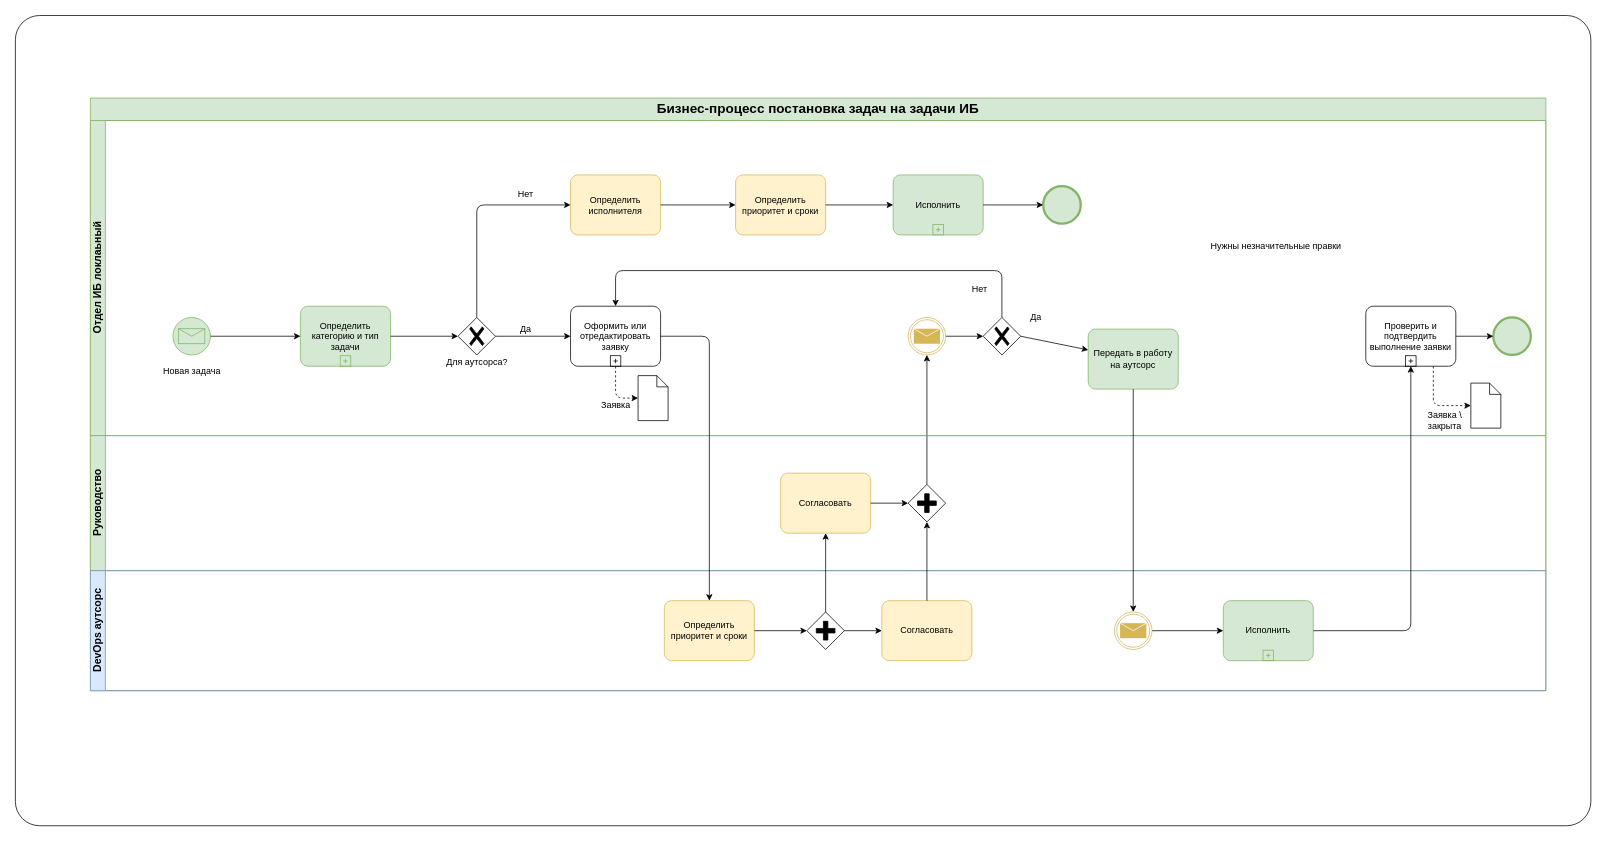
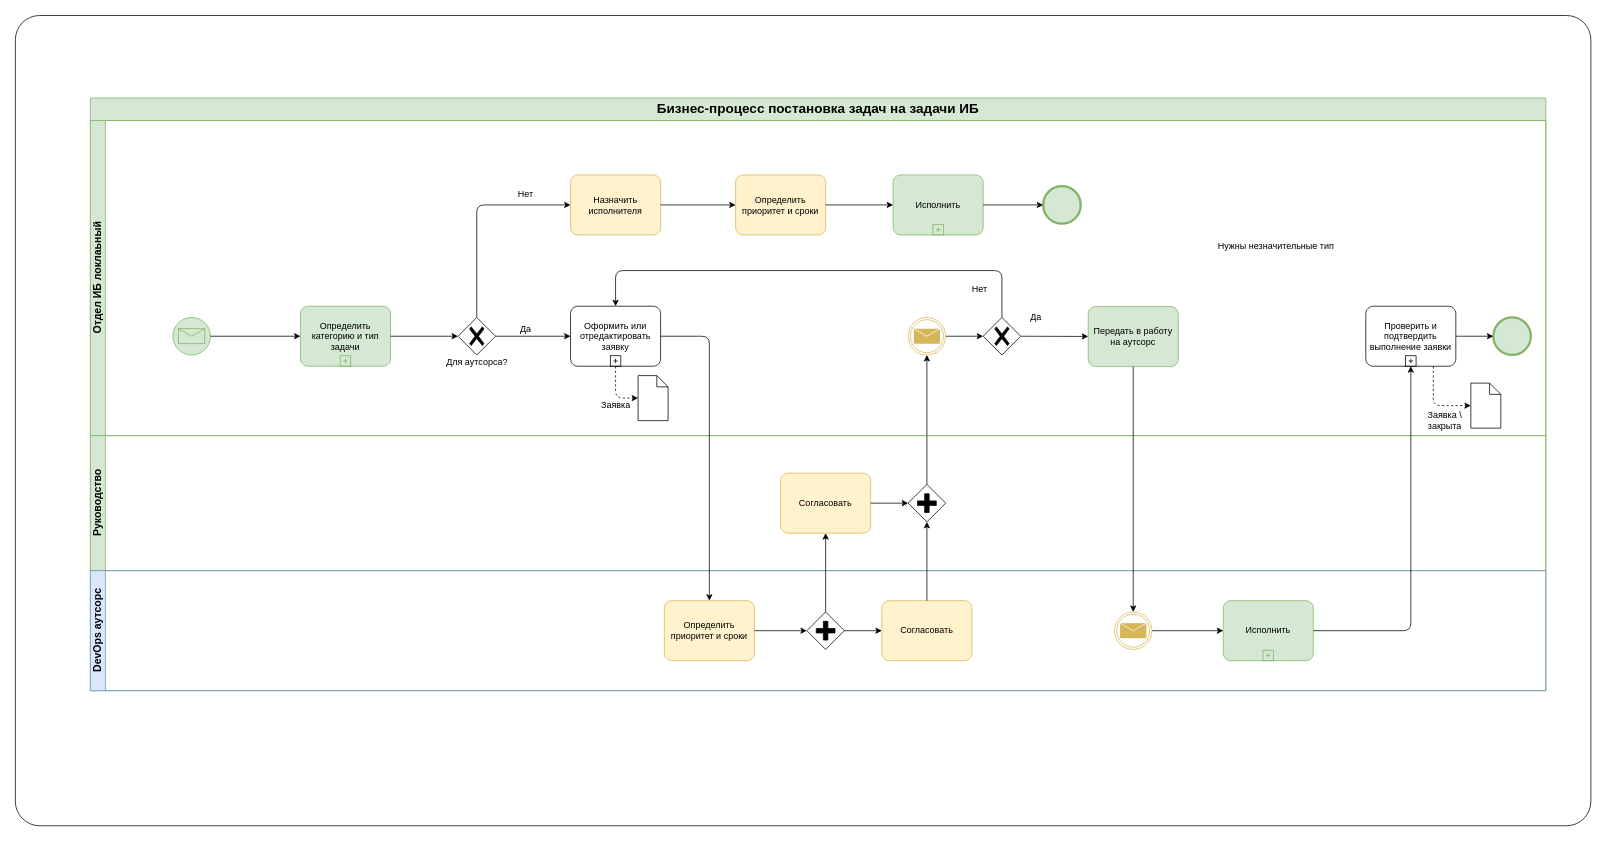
node "Определить исполнителя": label "Определить исполнителя" -> "Назначить исполнителя"
node "Нужны незначительные правки": label "Нужны незначительные правки" -> "Нужны незначительные тип"
node "Передать в работу на аутсорс": moved (1133, 359) -> (1133, 336)
node "Новая задача": removed
